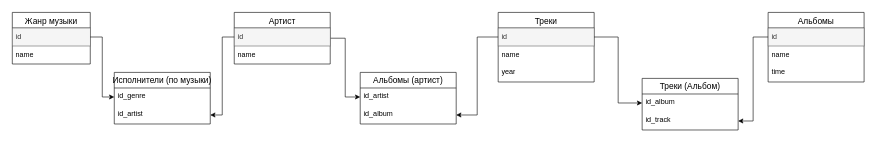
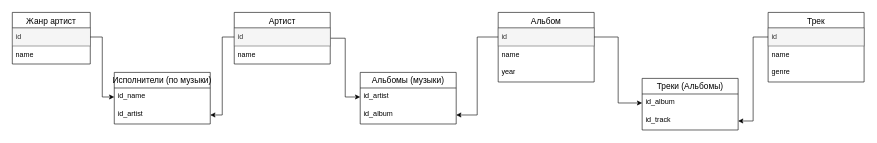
node "Жанр музыки": label "Жанр музыки" -> "Жанр артист"
node "Треки": label "Треки" -> "Альбом"
node "Альбомы": label "Альбомы" -> "Трек"
node "time": label "time" -> "genre"
node "Альбомы (артист)": label "Альбомы (артист)" -> "Альбомы (музыки)"
node "Треки (Альбом)": label "Треки (Альбом)" -> "Треки (Альбомы)"
node "id_genre": label "id_genre" -> "id_name"
